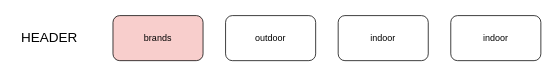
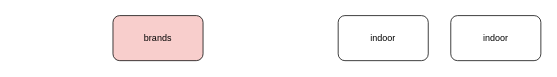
node "HEADER": removed
node "outdoor": removed
